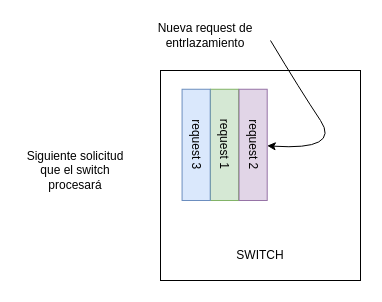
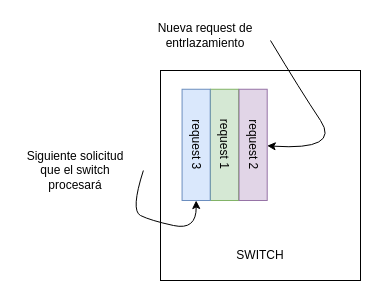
edge "Siguiente solicitud que el switch procesará" -> "request 3": added
